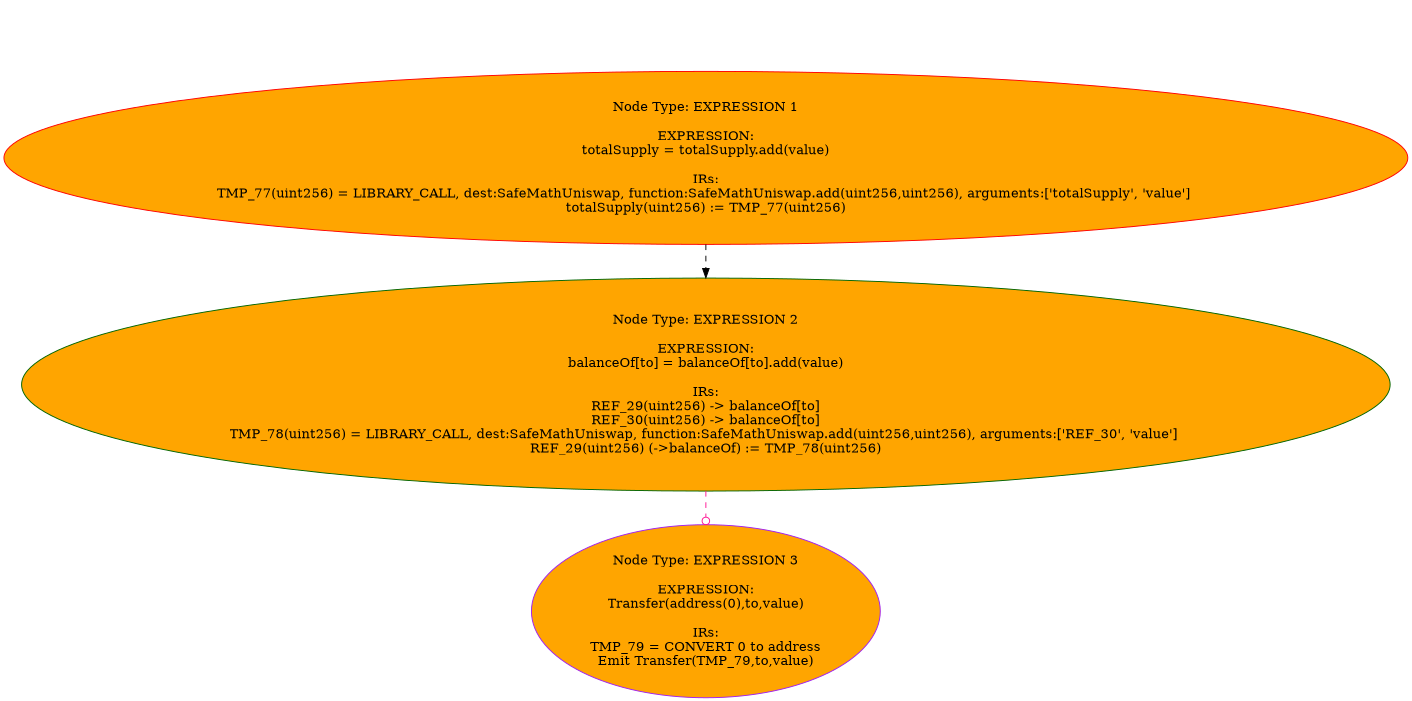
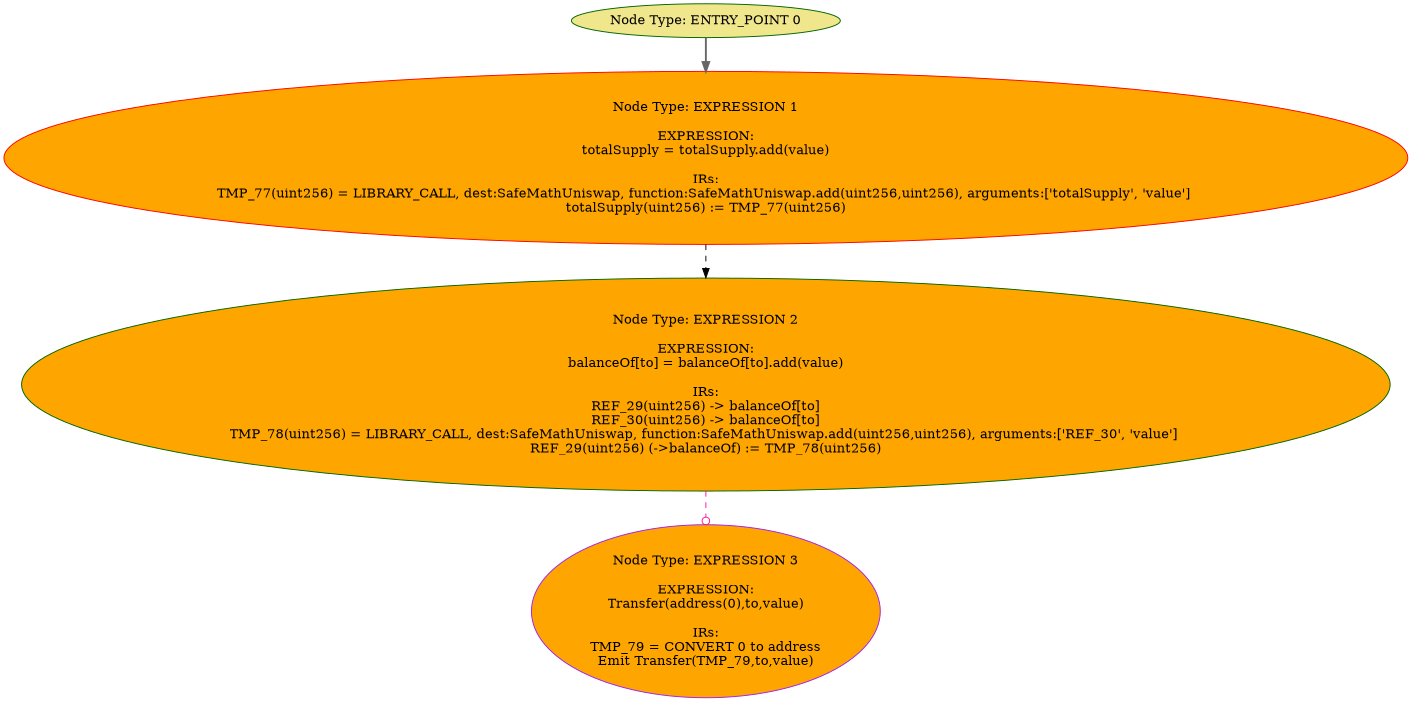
node "Node Type: ENTRY_POINT 0": added
